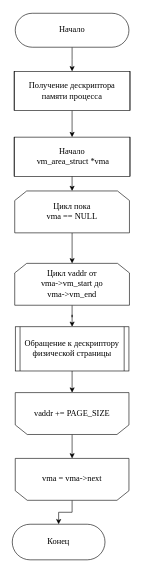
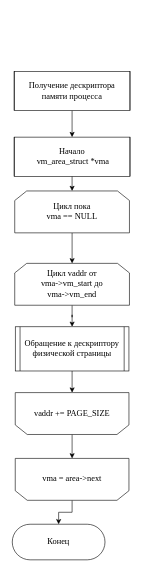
node "Начало": removed
edge "Начало" -> "Получение дескриптора памяти процесса": removed
node "vma = vma->next": label "vma = vma->next" -> "vma = area->next"
